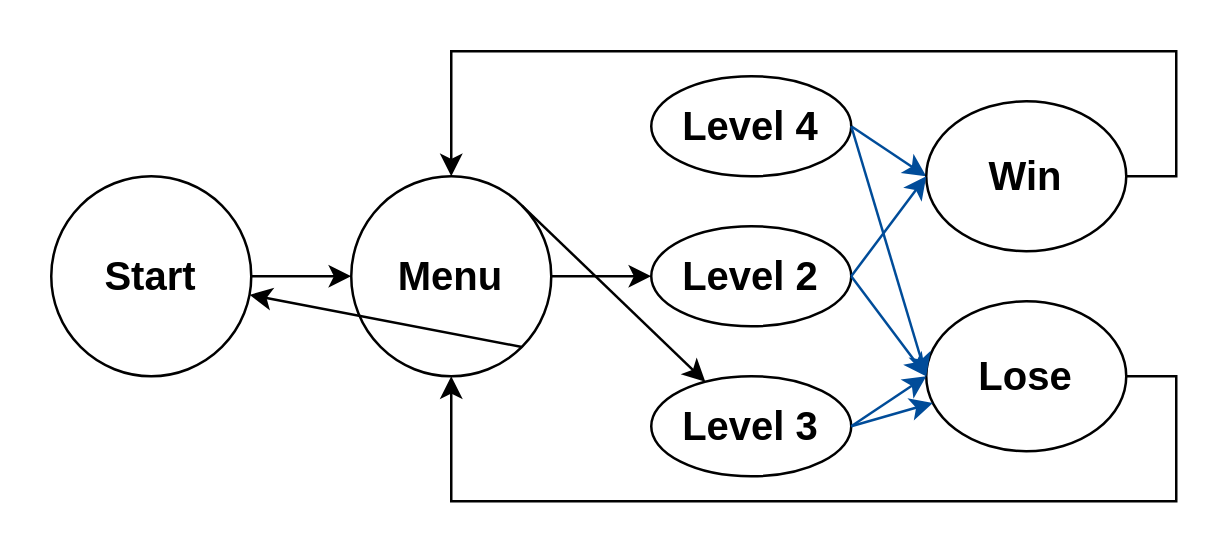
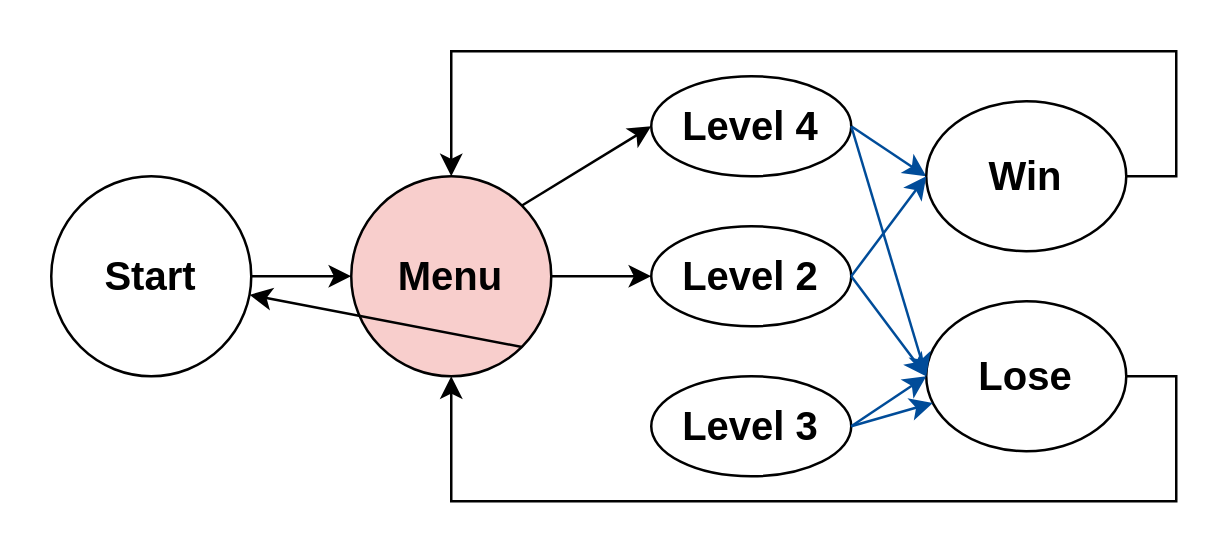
node "Menu": fillcolor #ffffff -> #f8cecc
edge "Menu" -> "Level 3": now "Menu" -> "Level 4"
